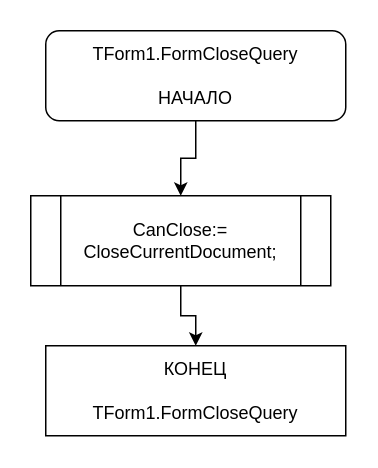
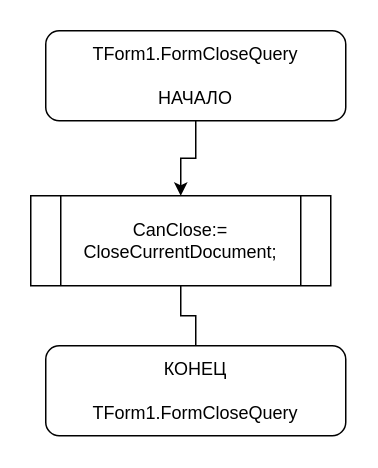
edge "CanClose:= CloseCurrentDocument;" -> "КОНЕЦ TForm1.FormCloseQuery": arrowhead classic -> none
node "КОНЕЦ TForm1.FormCloseQuery": shape rectangle -> rounded rectangle
